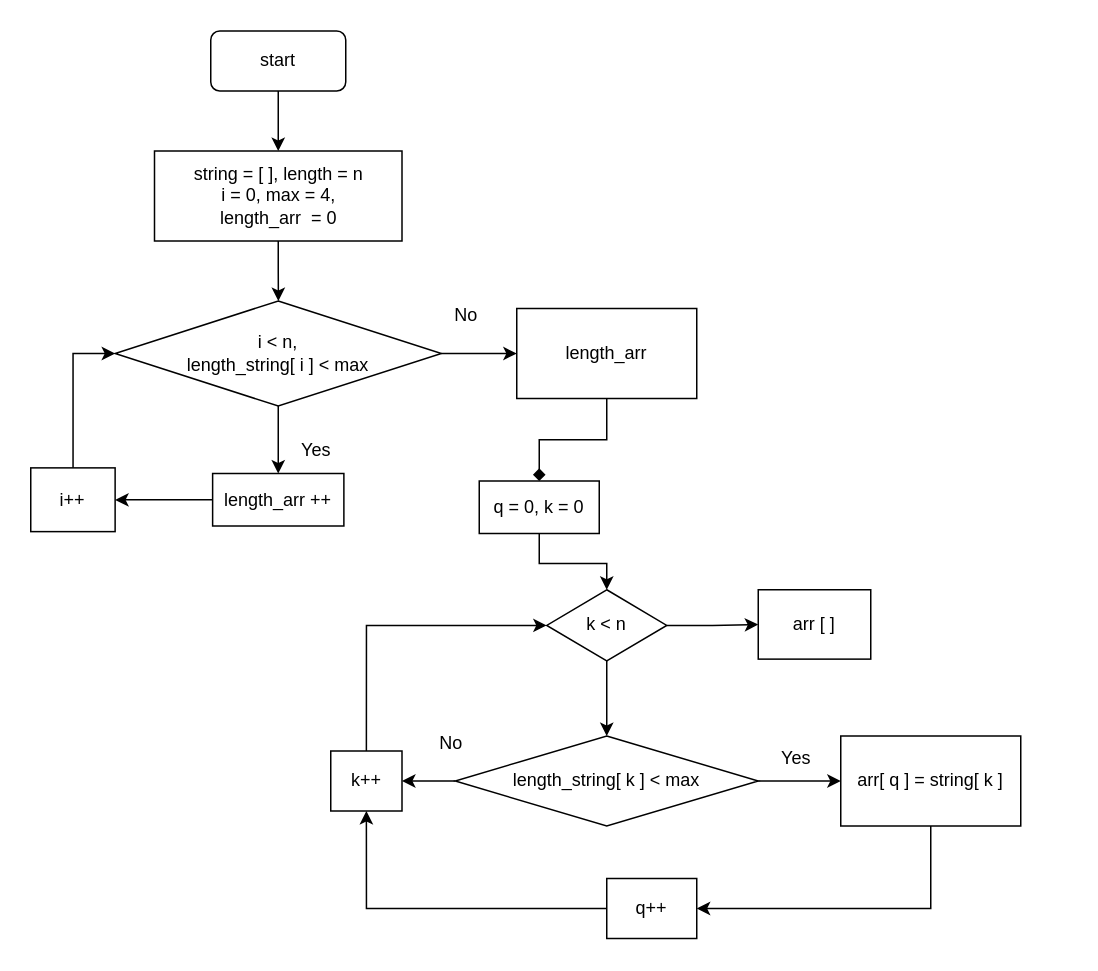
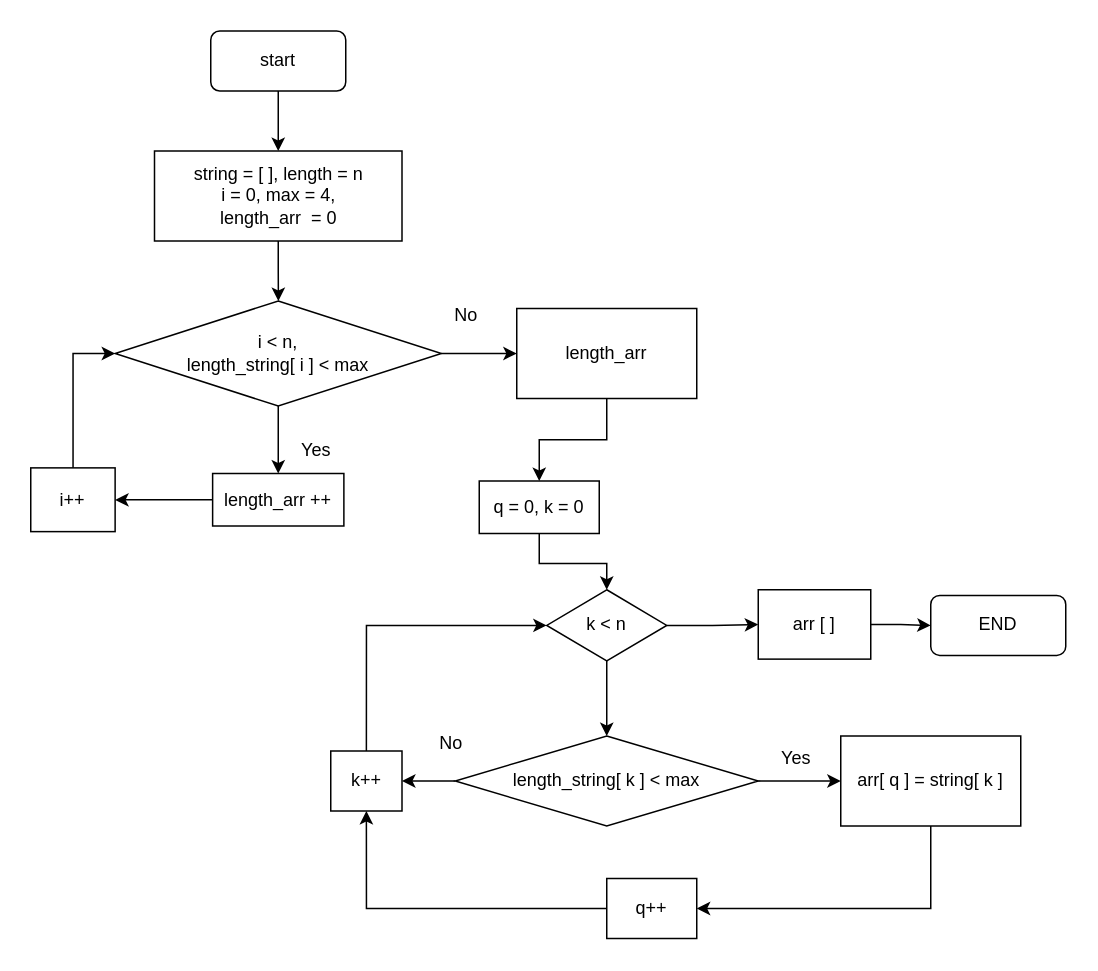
edge "length_arr" -> "q = 0, k = 0": arrowhead diamond -> classic
edge "arr [ ]" -> "END": added
node "END": added
